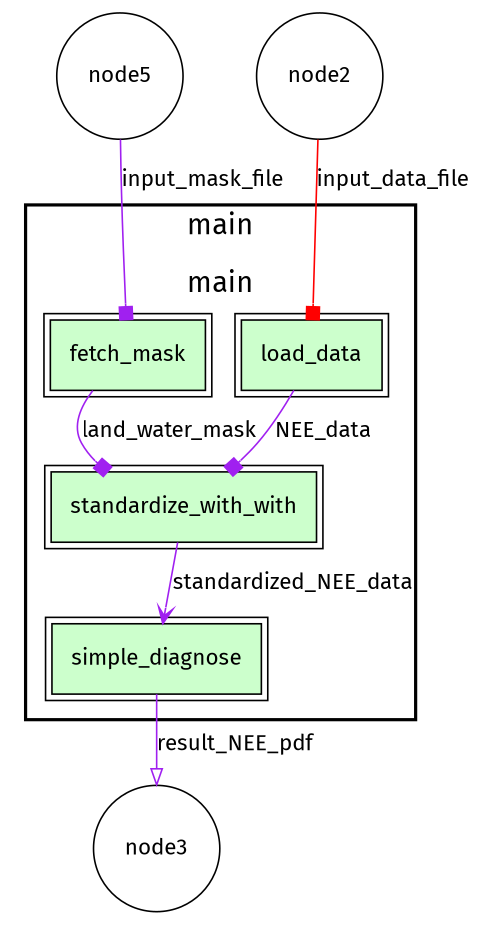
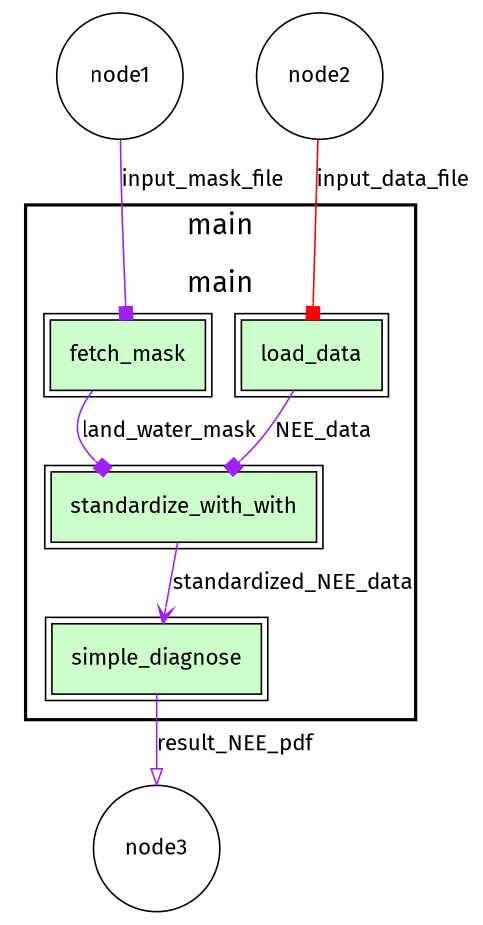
node "node5": label "node5" -> "node1"
